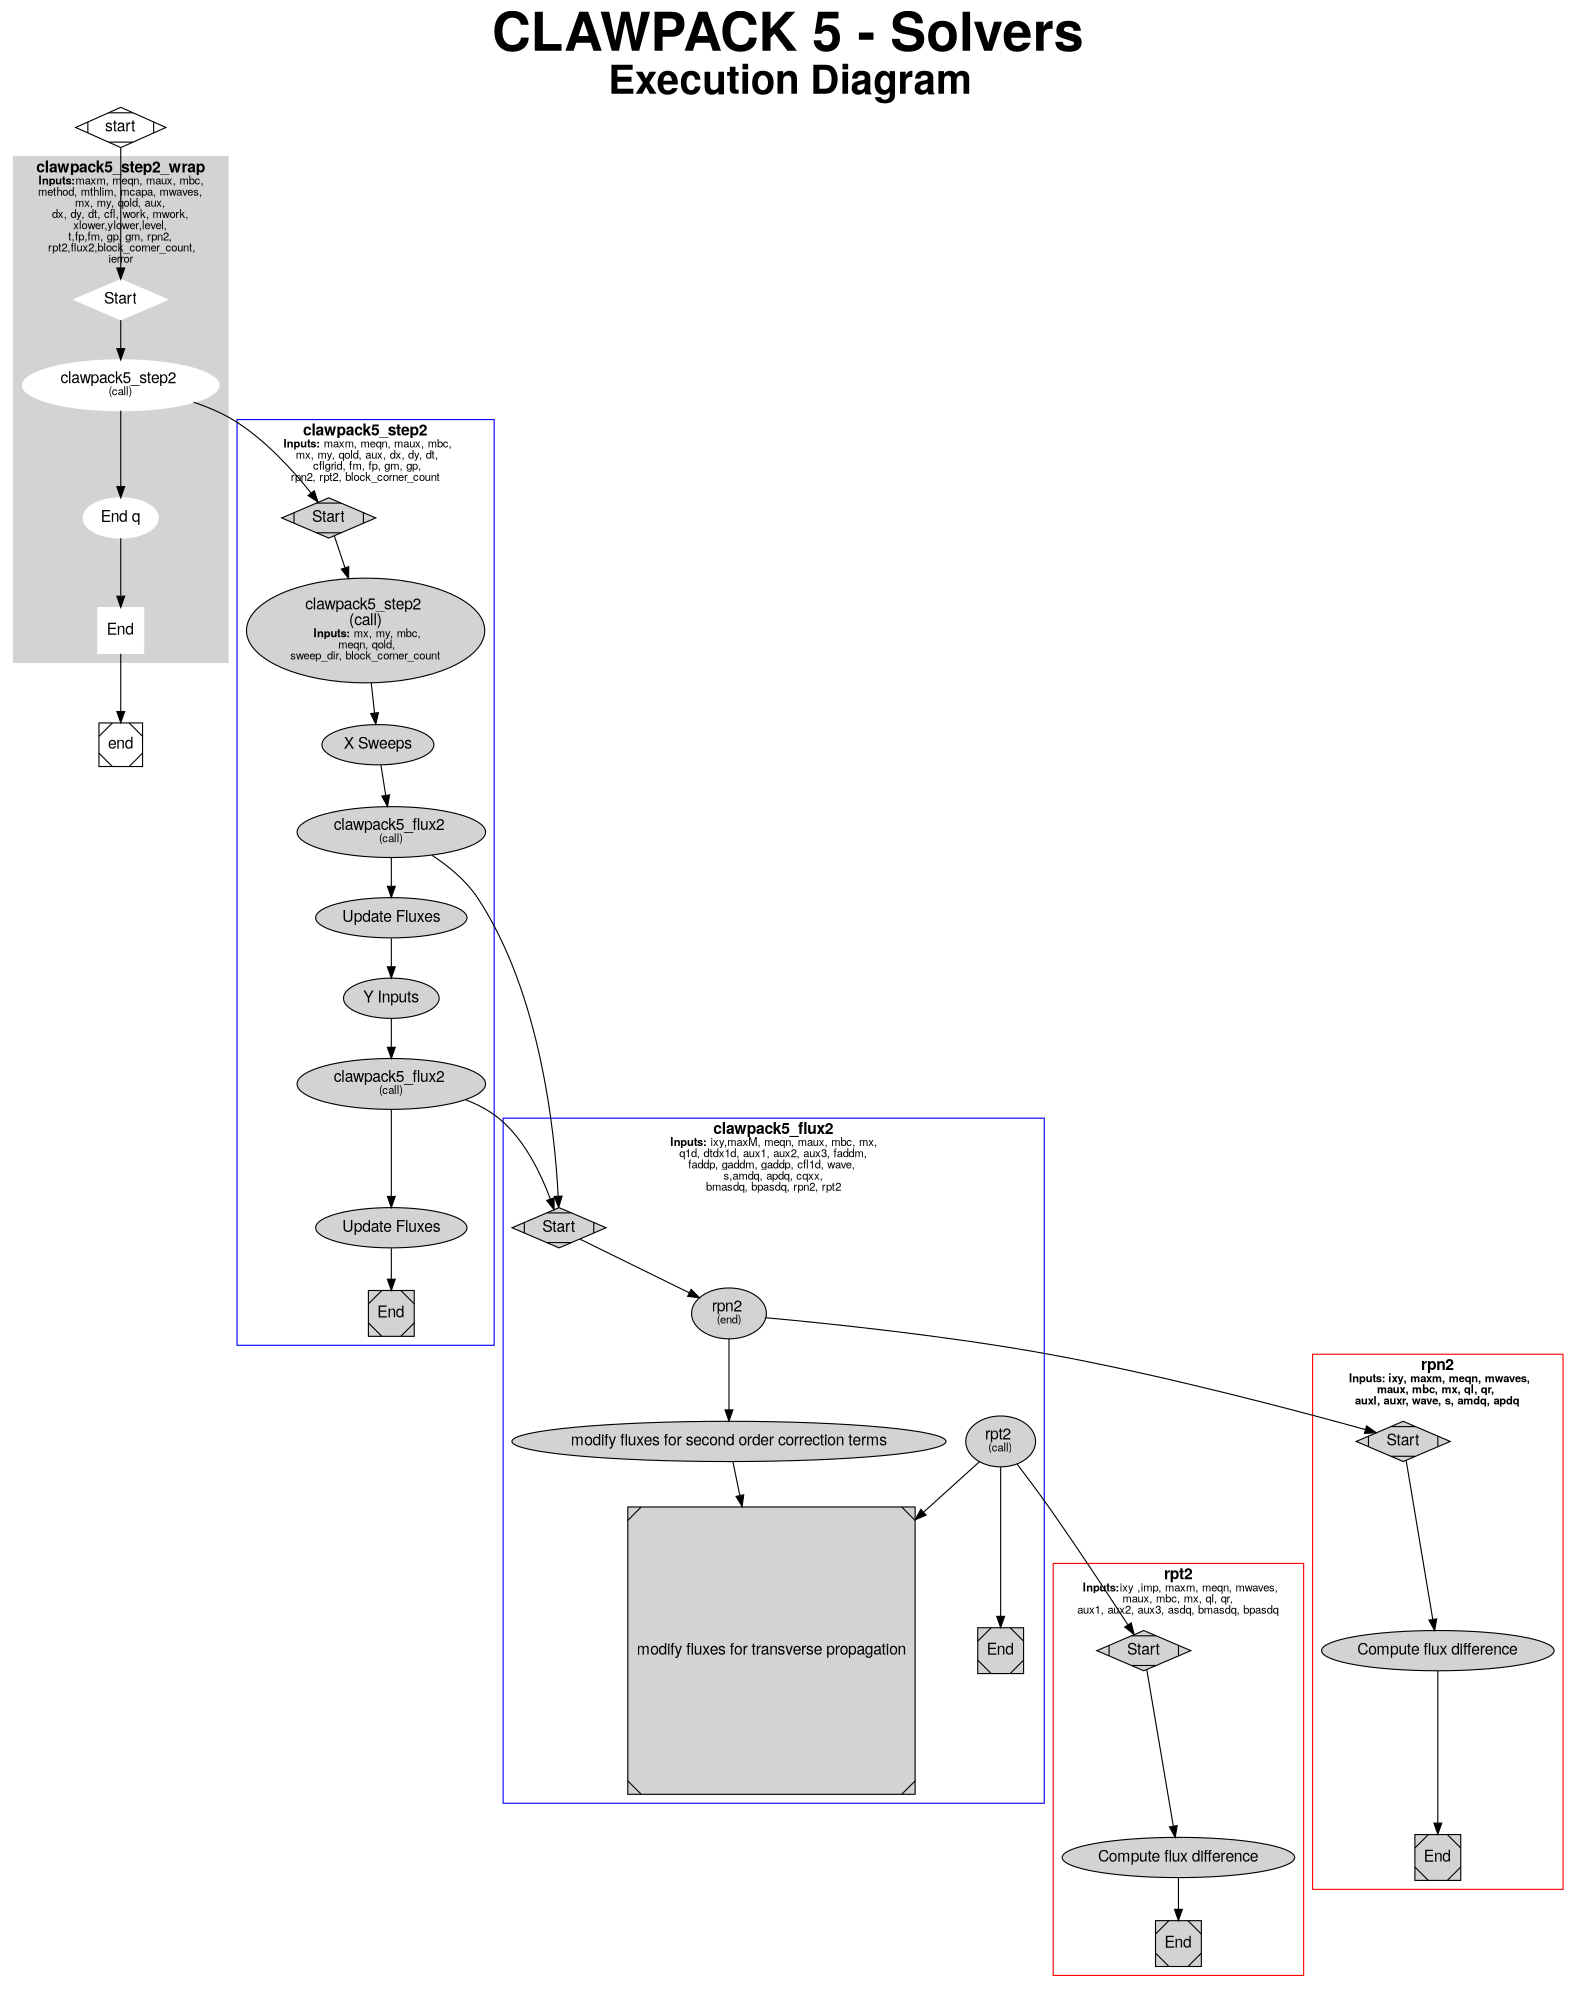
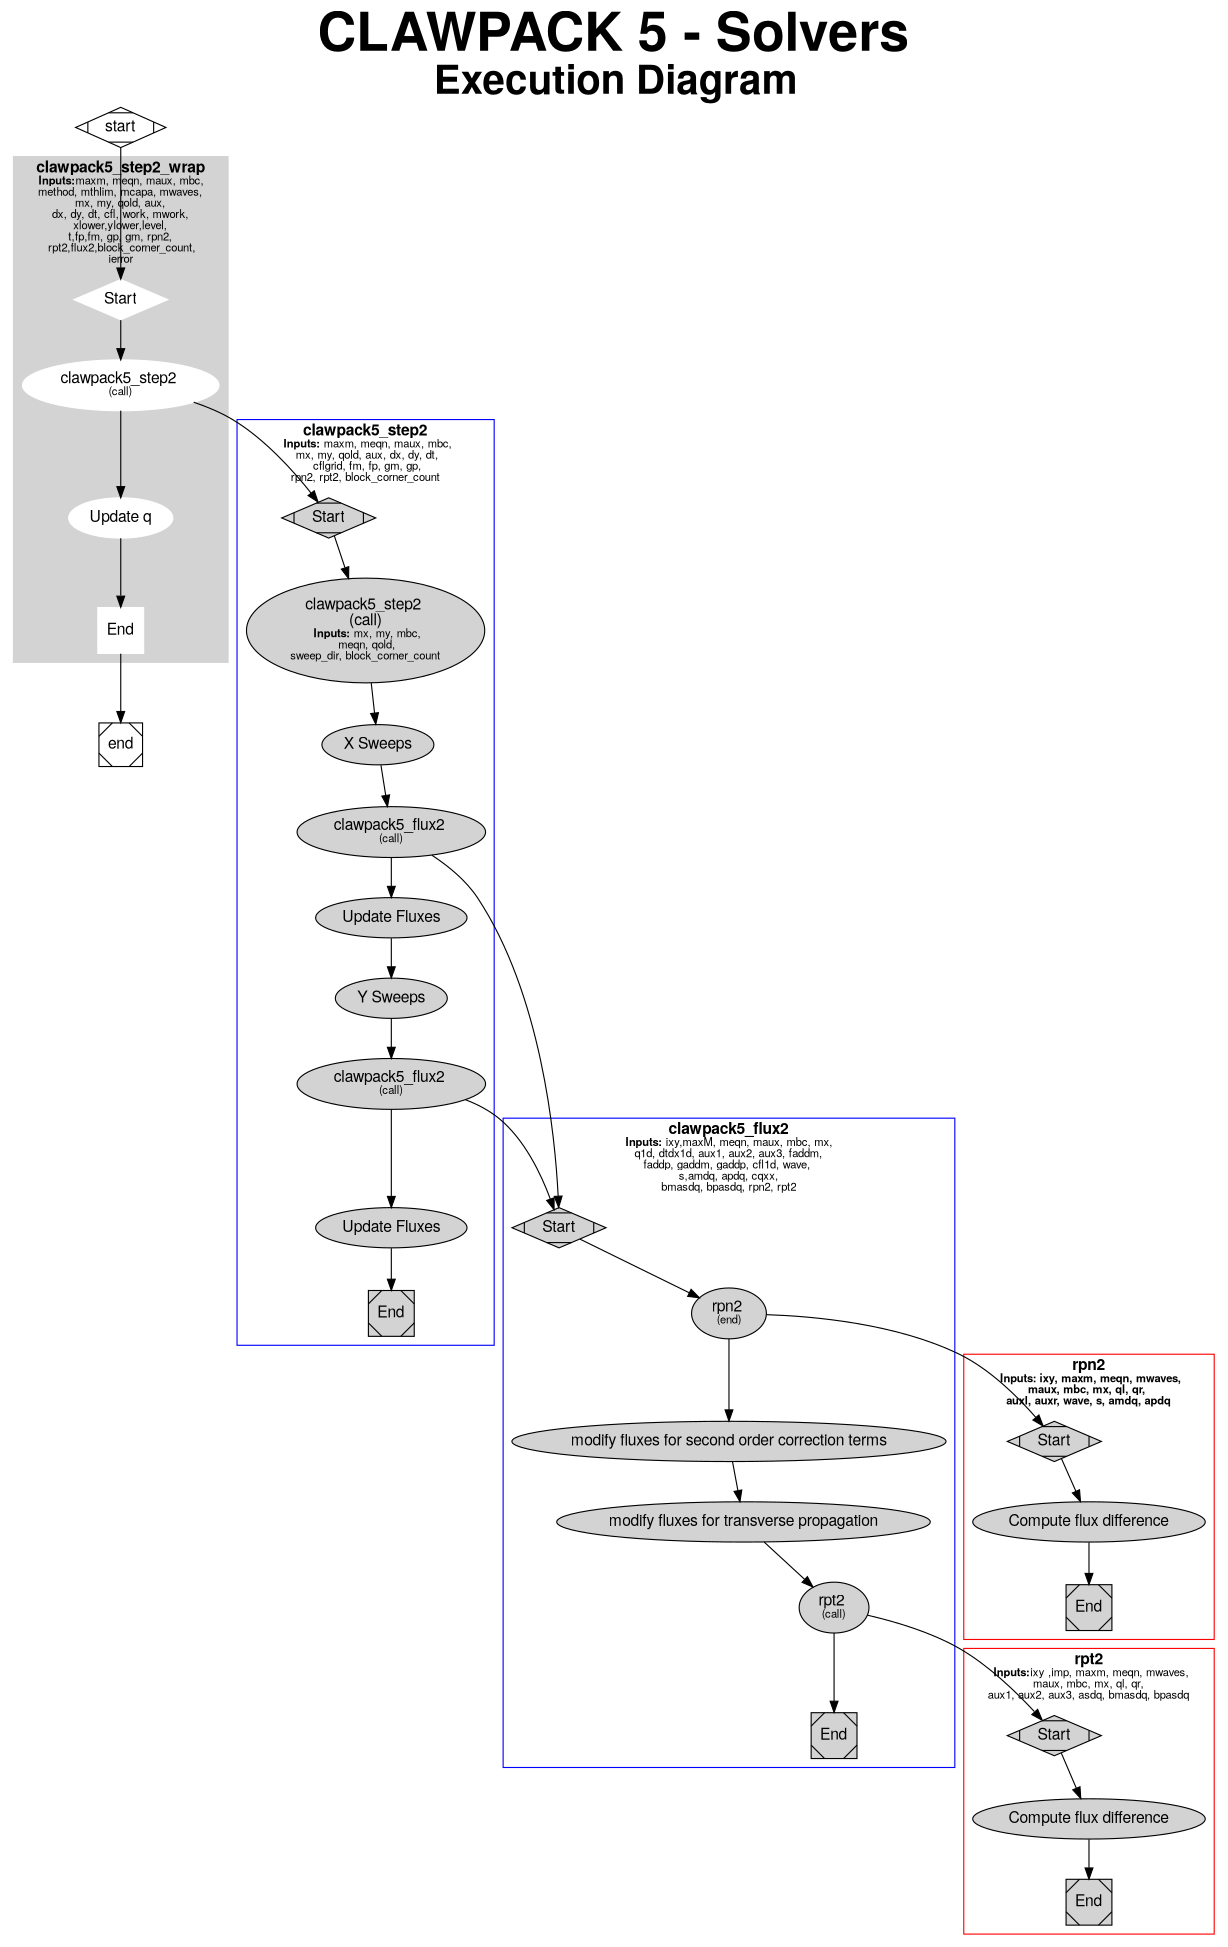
node "End q": label "End q" -> "Update q"
node "Y Inputs": label "Y Inputs" -> "Y Sweeps"
edge "rpt2" -> "modify fluxes for transverse propagation": reversed
node "modify fluxes for transverse propagation": shape Msquare -> ellipse
